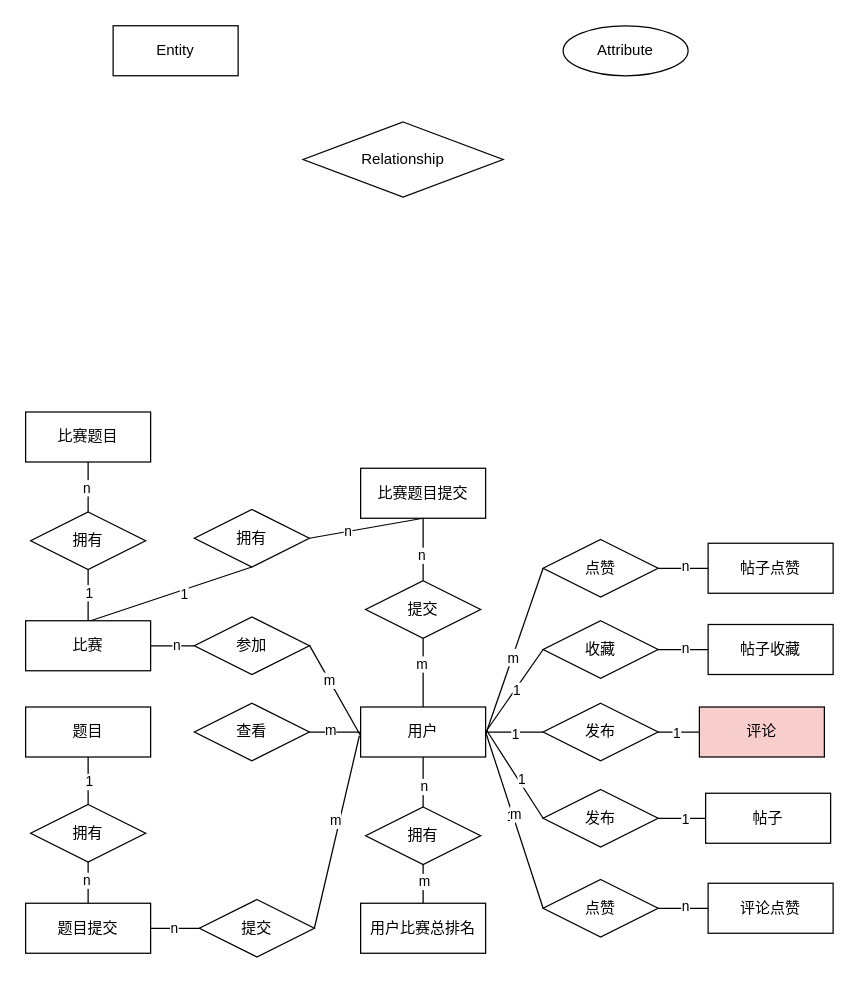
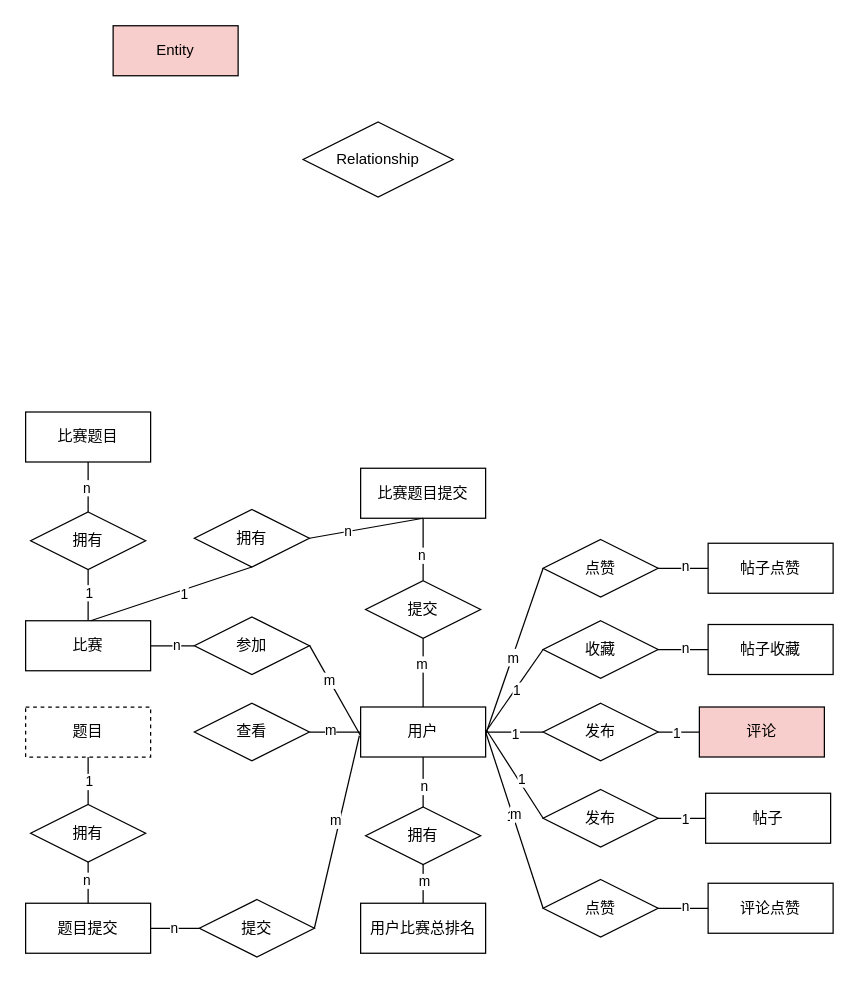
node "Entity": fillcolor #ffffff -> #f8cecc
node "Attribute": removed
node "Relationship": size 200x75 -> 150x75
node "题目": style solid -> dashed
